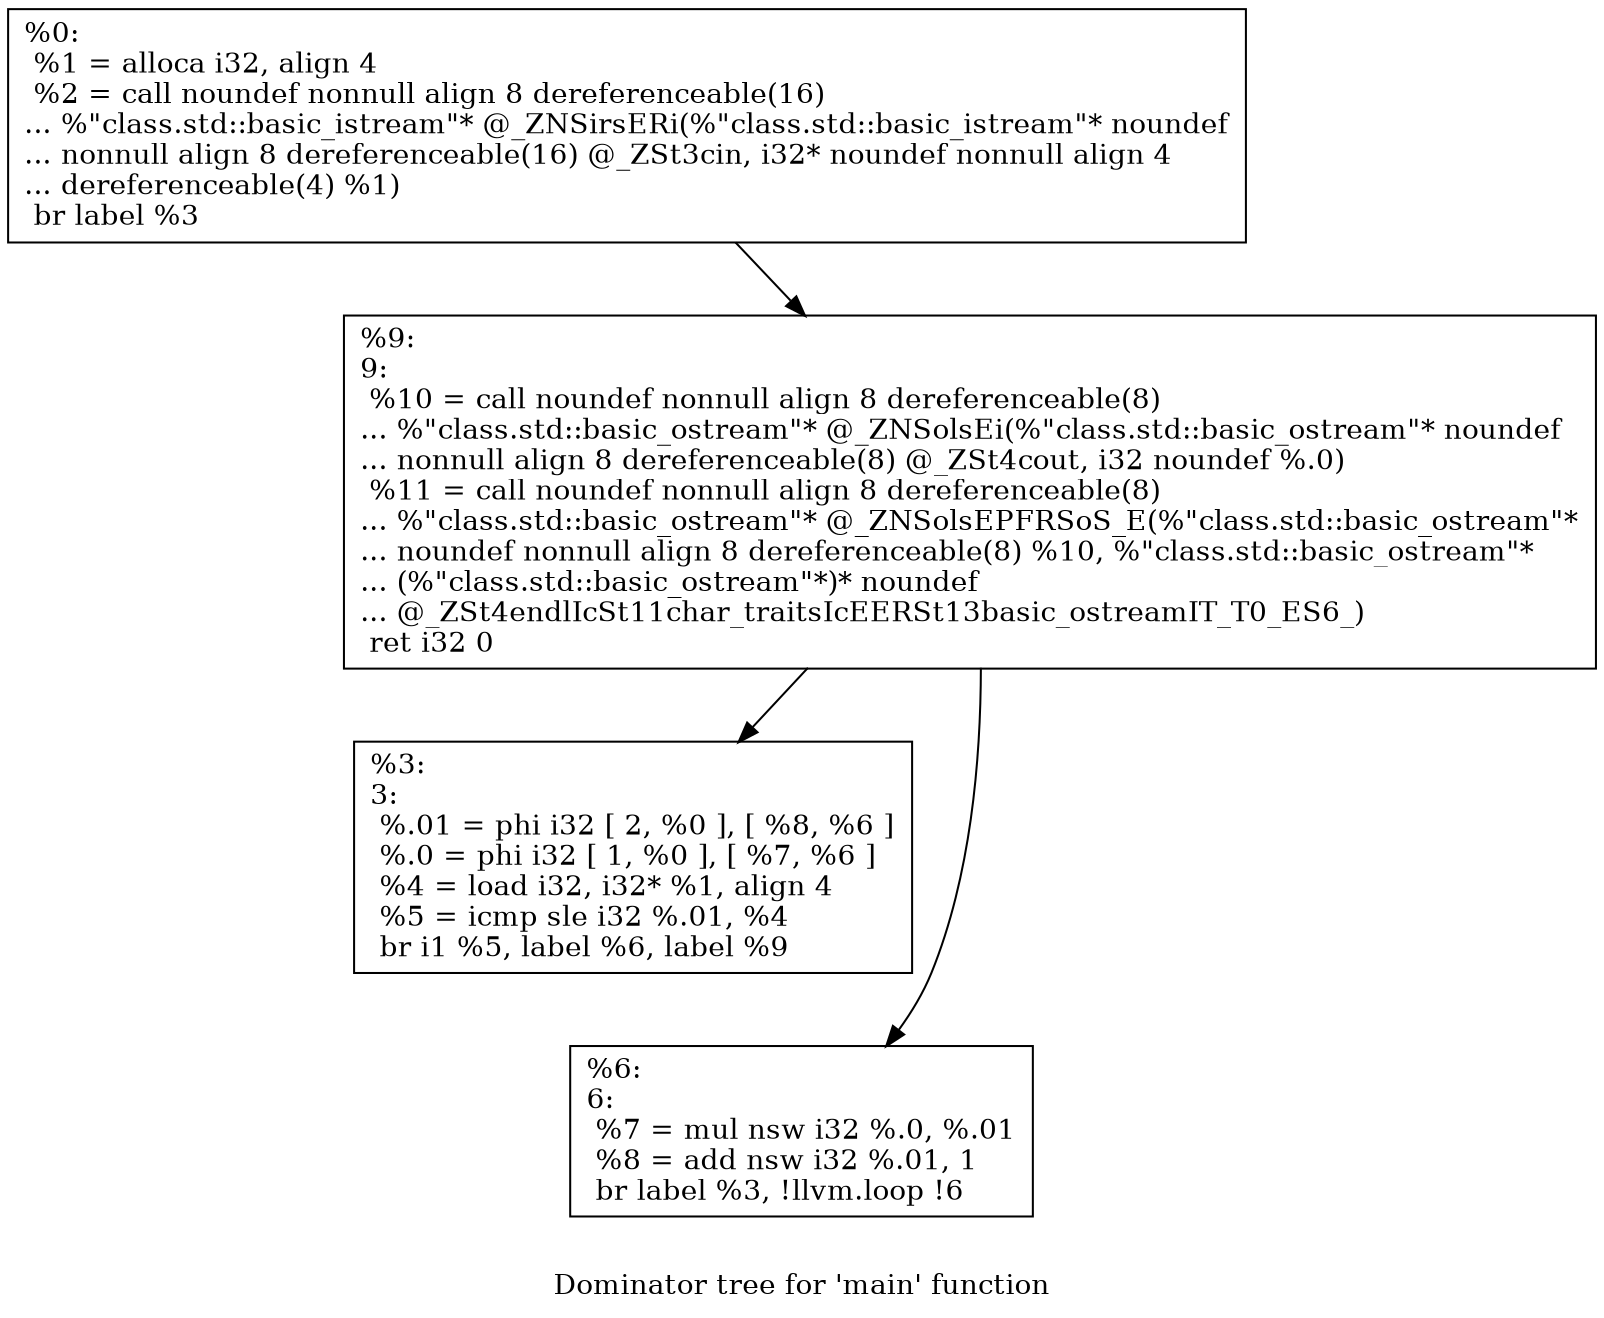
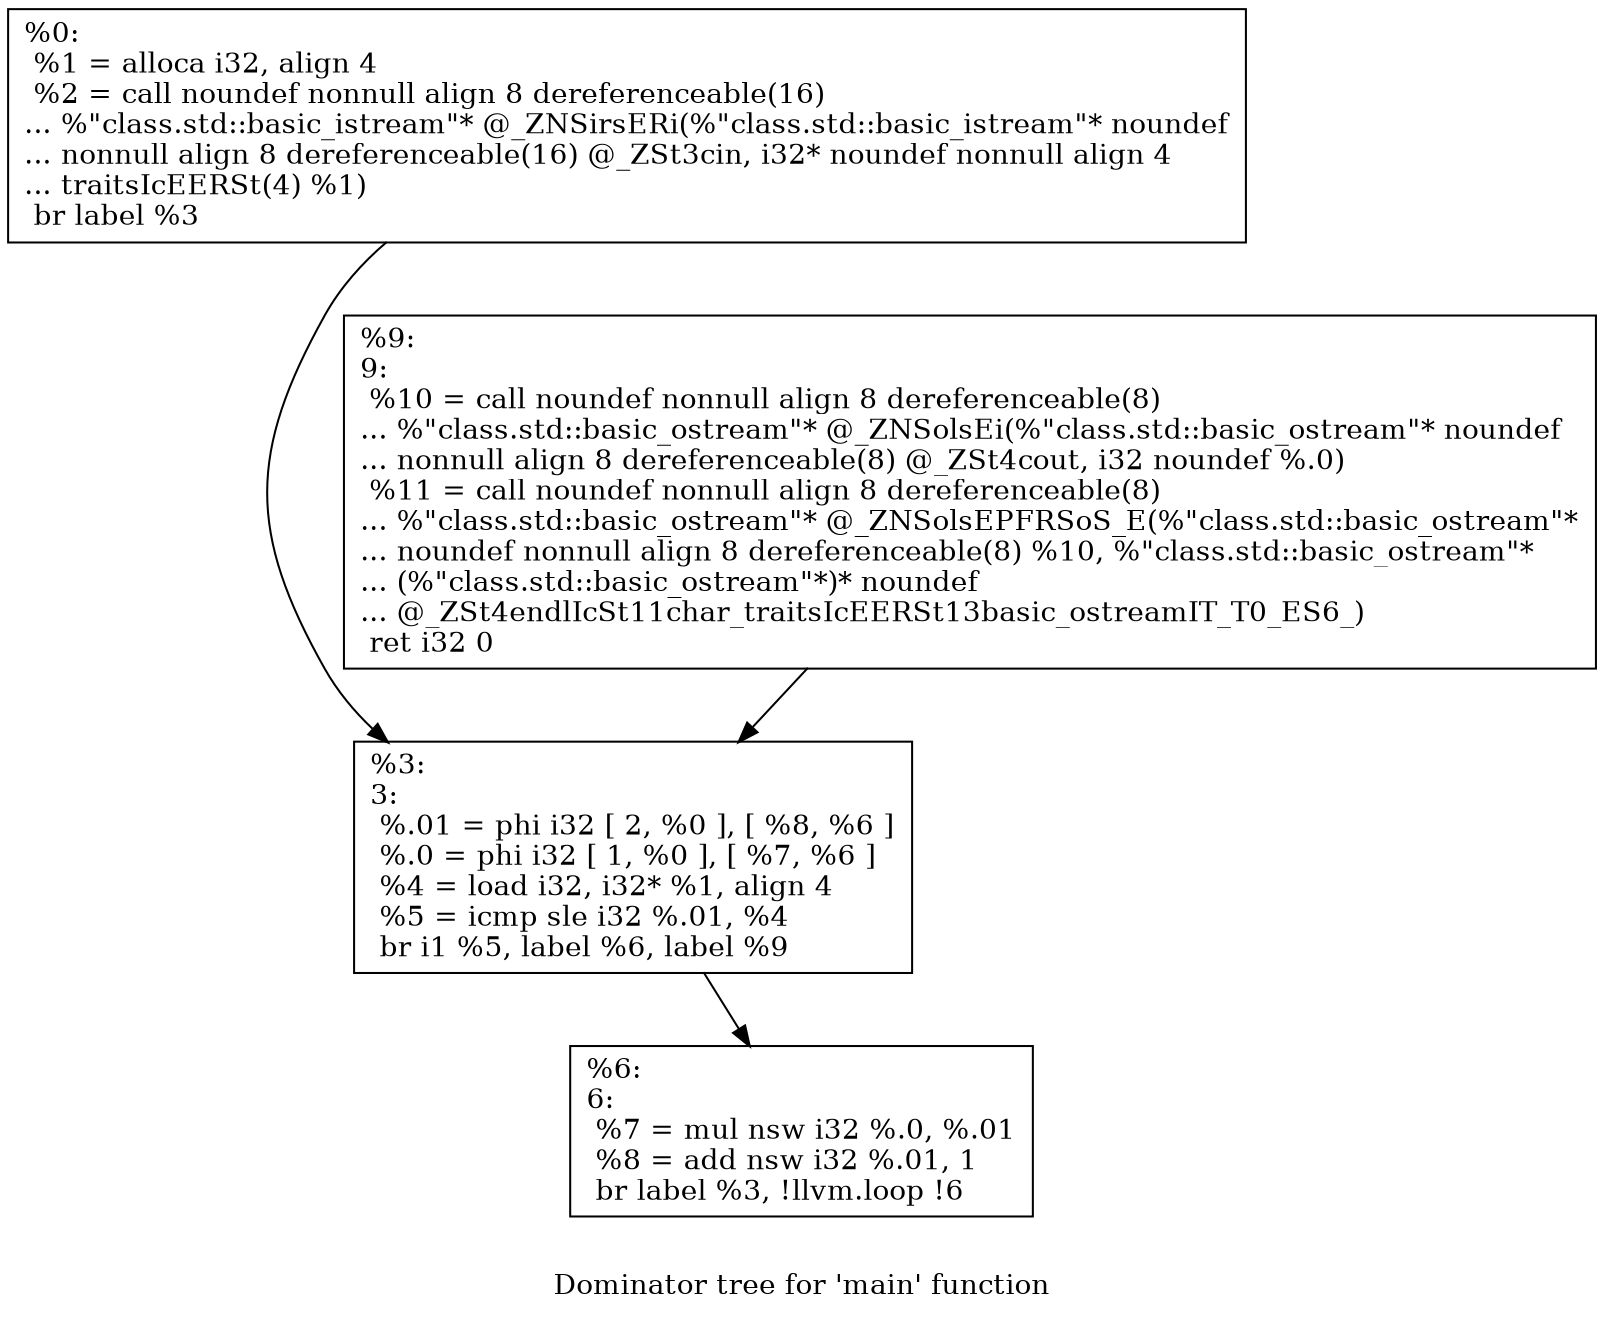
node "%0:": text "... dereferenceable(4) %1)" -> "... traitsIcEERSt(4) %1)"
edge "%0:" -> "%9:": now "%0:" -> "%3:"
edge "%9:" -> "%6:": now "%3:" -> "%6:"
